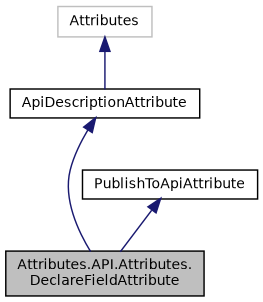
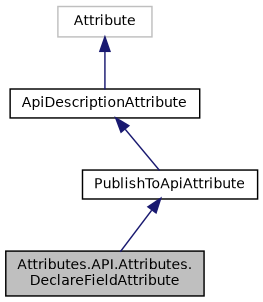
node "Attributes": label "Attributes" -> "Attribute"
edge "Attributes.API.Attributes. DeclareFieldAttribute" -> "ApiDescriptionAttribute": now "PublishToApiAttribute" -> "ApiDescriptionAttribute"
